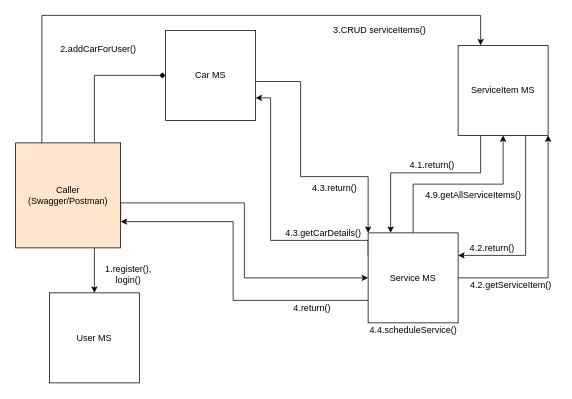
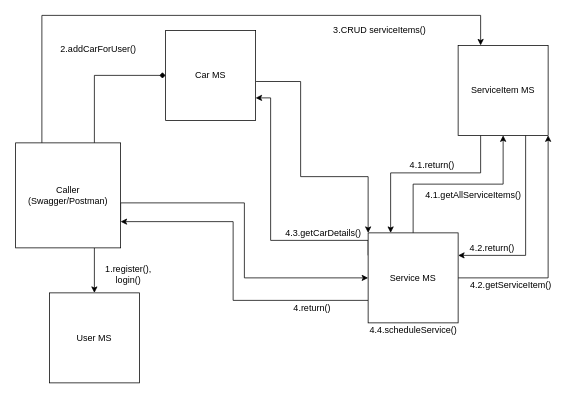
node "4.3.return()": removed
node "Caller (Swagger/Postman)": fillcolor #ffe6cc -> #ffffff
node "4.9.getAllServiceItems()": label "4.9.getAllServiceItems()" -> "4.1.getAllServiceItems()"
